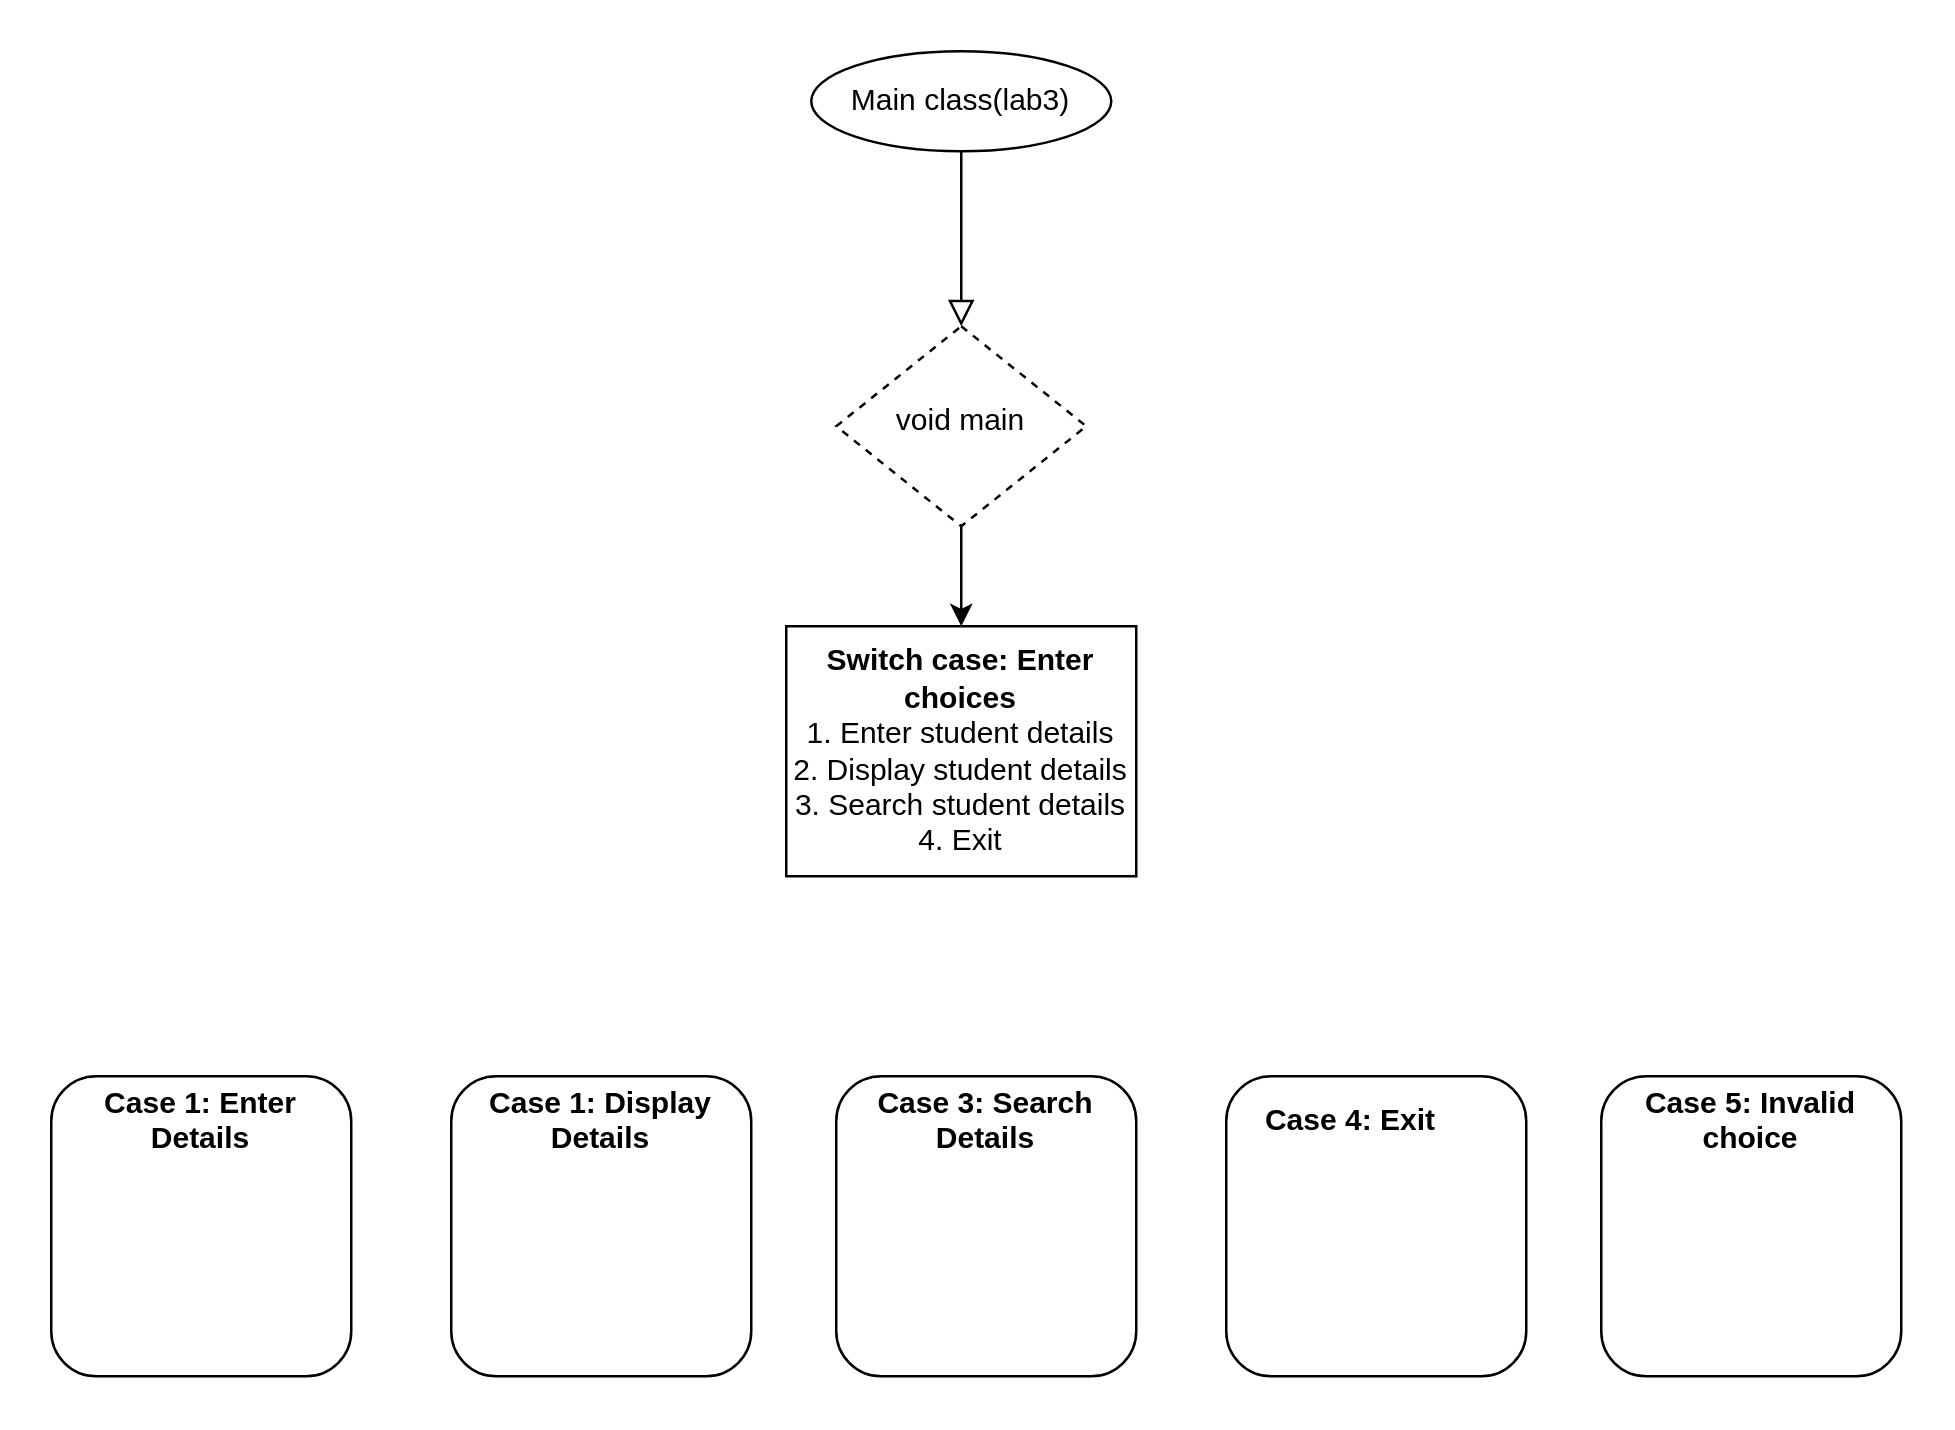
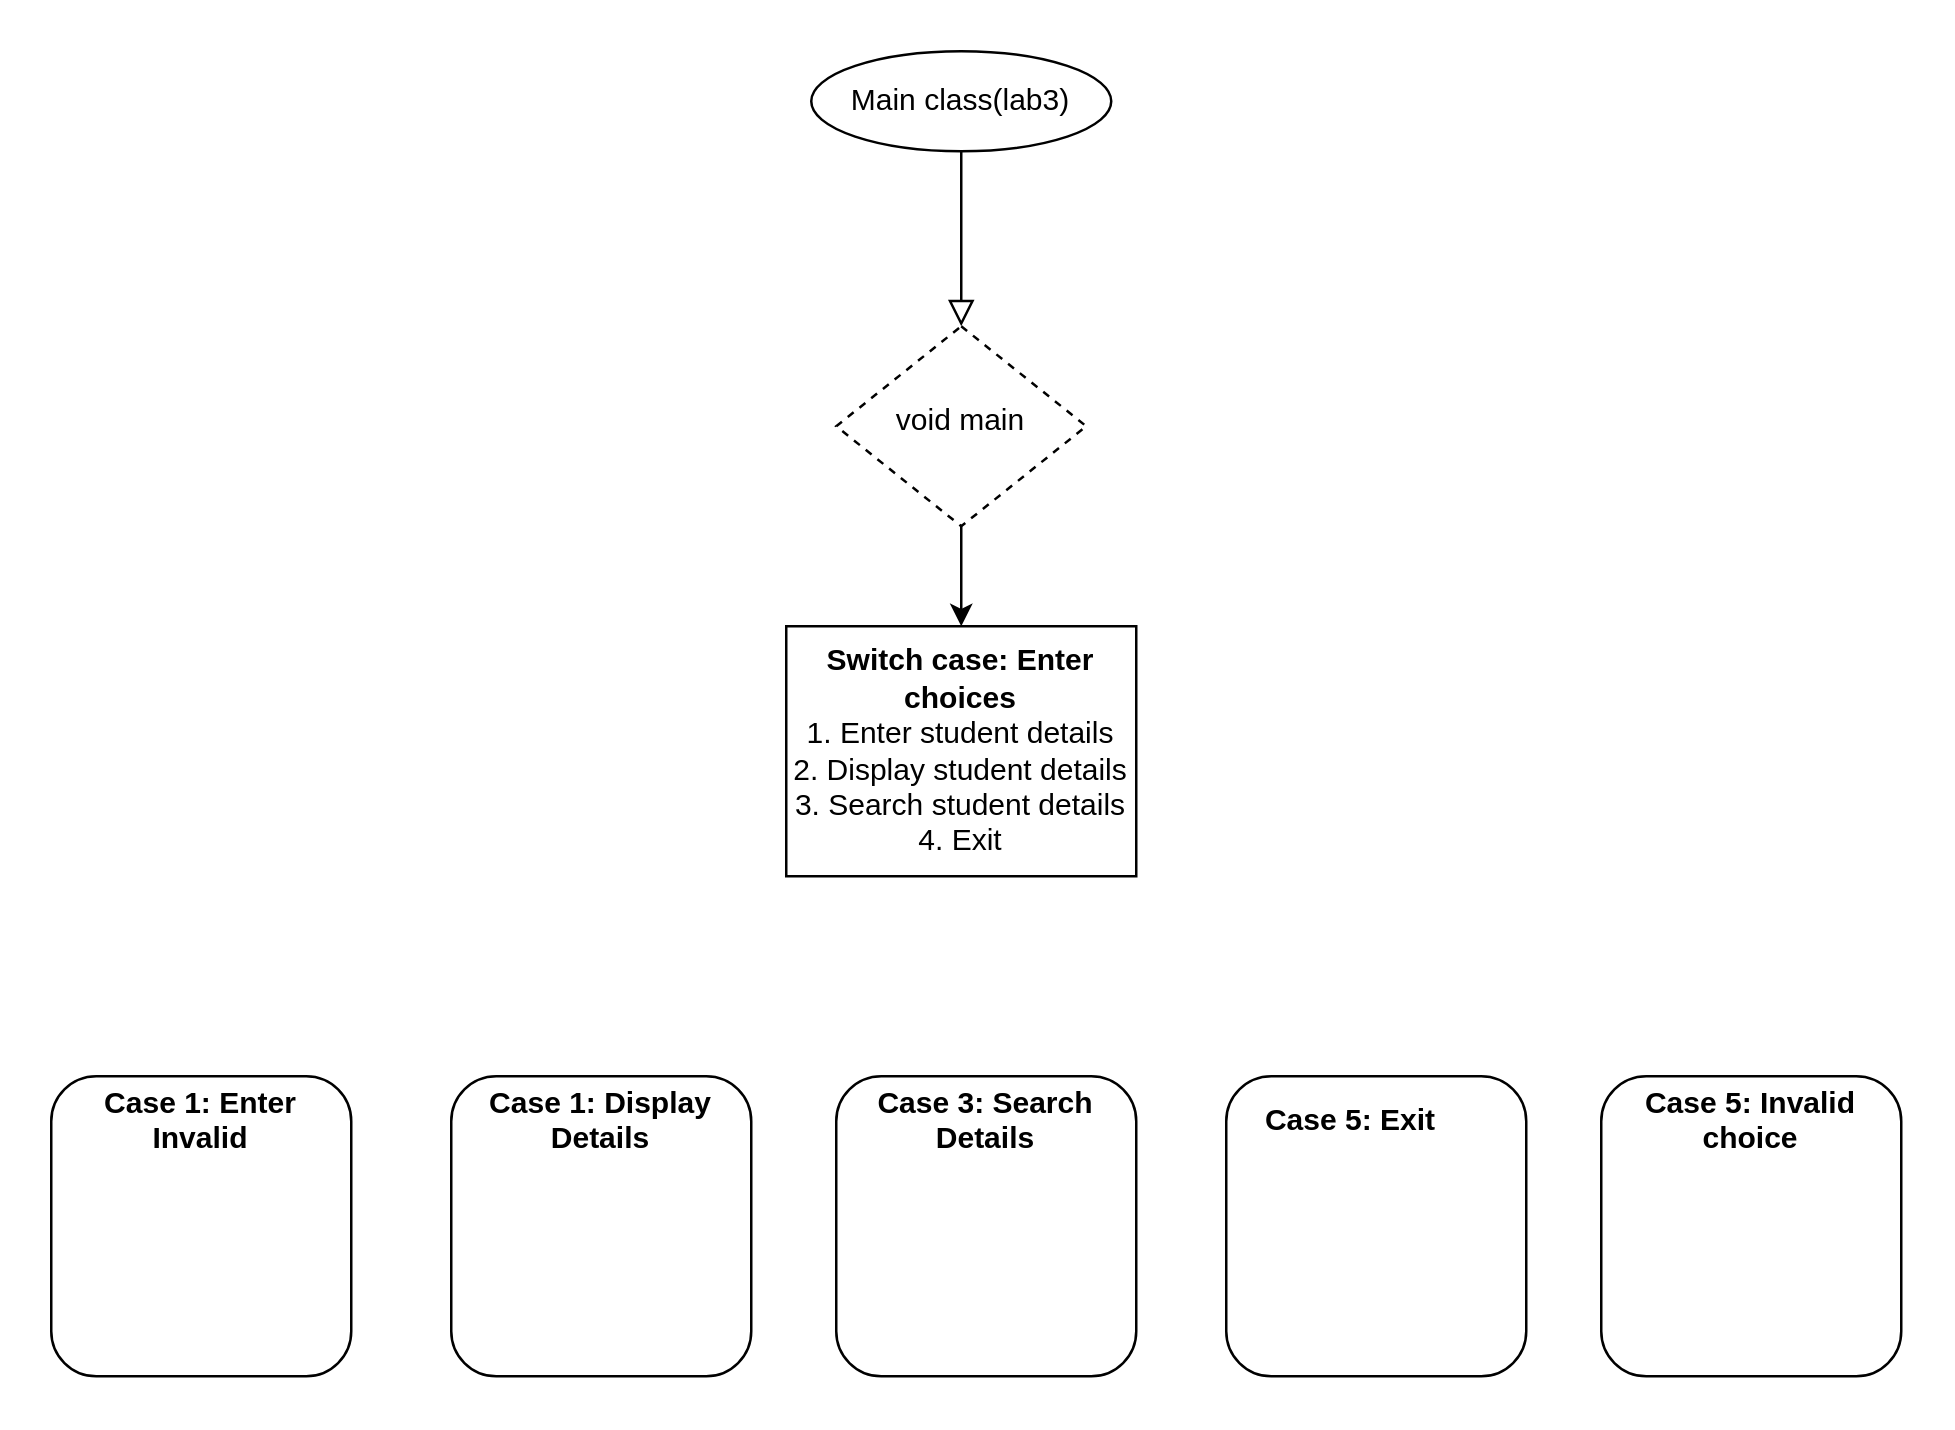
node "Case 1: Enter Details": label "Case 1: Enter Details" -> "Case 1: Enter Invalid"
node "Case 4: Exit": label "Case 4: Exit" -> "Case 5: Exit"
